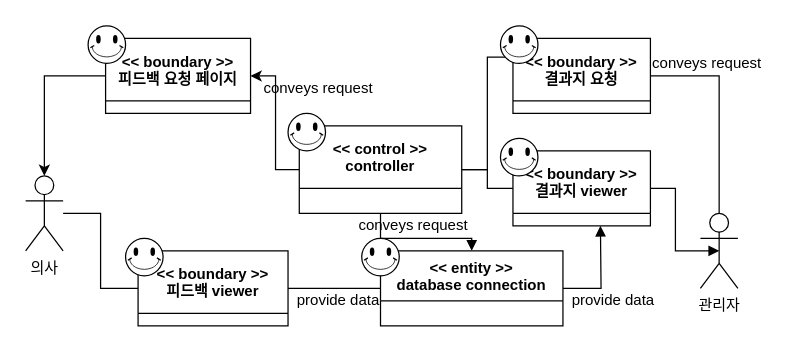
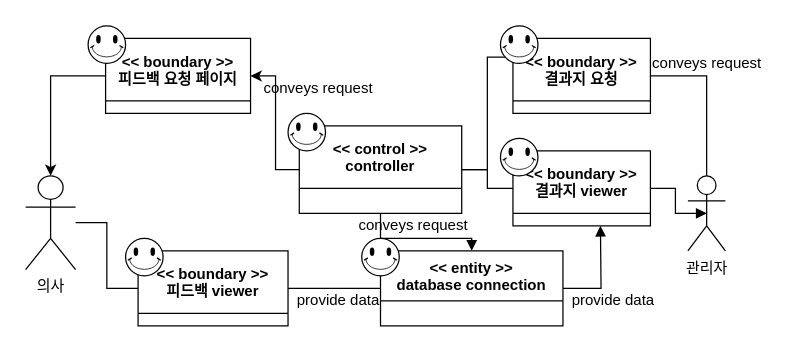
node "의사": size 38x75 -> 50x94
node "관리자": moved (719, 251) -> (707, 213)
